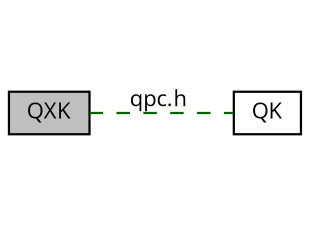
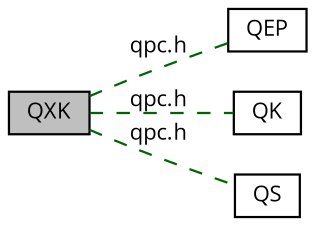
node "QEP": added
node "QS": added
